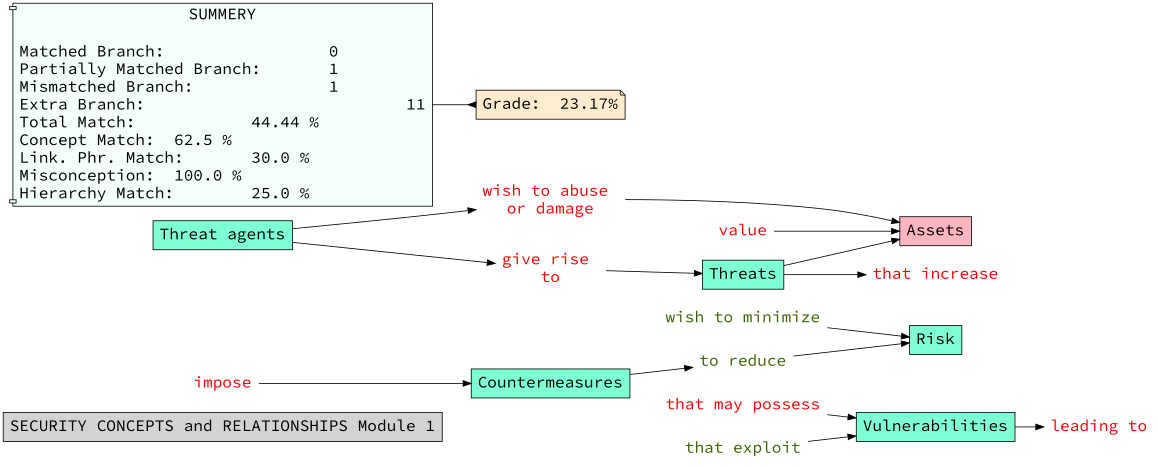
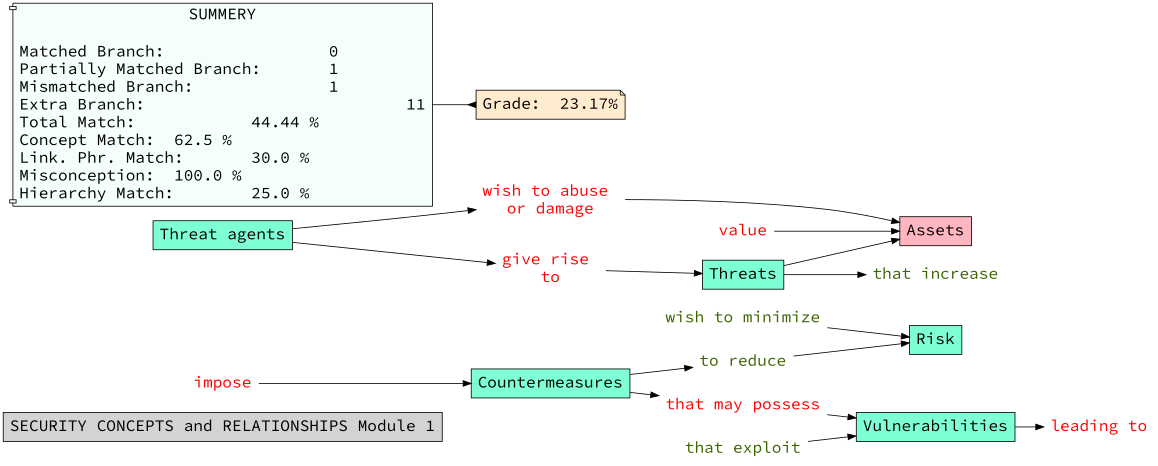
node "that increase": fontcolor red -> #3b6300
edge "Countermeasures" -> "that may possess": added
